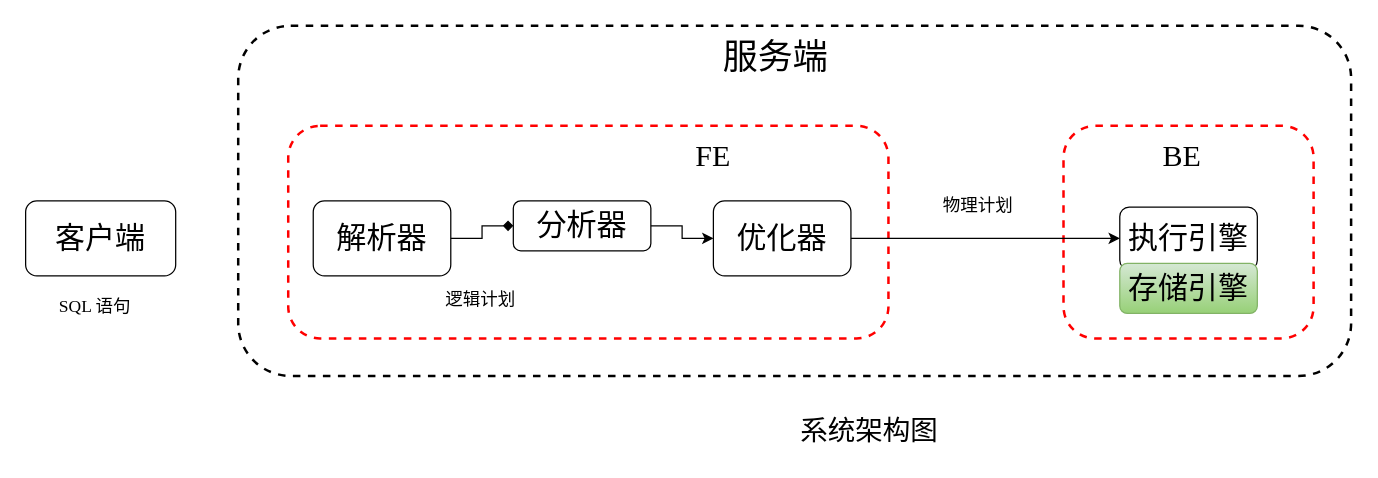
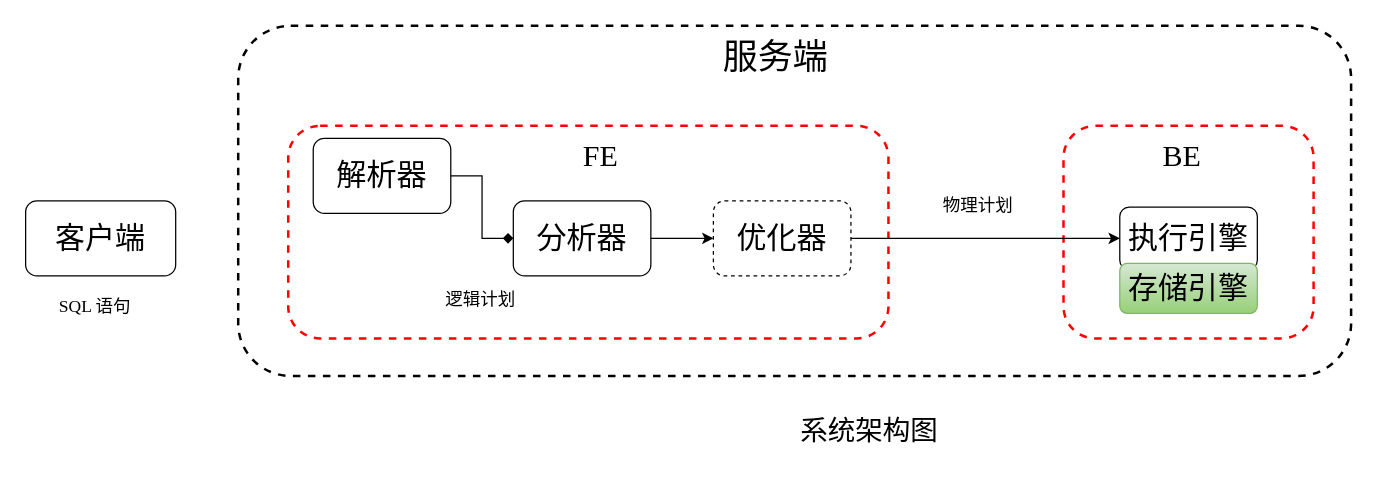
node "FE": moved (713, 157) -> (601, 157)
node "分析器": size 138x50 -> 138x75
node "解析器": moved (382, 238) -> (382, 176)
node "优化器": style solid -> dashed
